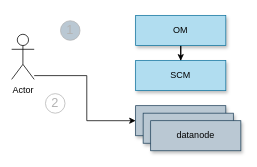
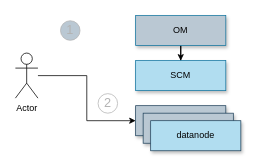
node "OM": fillcolor #b1ddf0 -> #bac8d3
node "Actor": moved (23, 57) -> (27, 75)
node "2": moved (55, 103) -> (108, 103)
node "datanode": fillcolor #bac8d3 -> #b1ddf0
